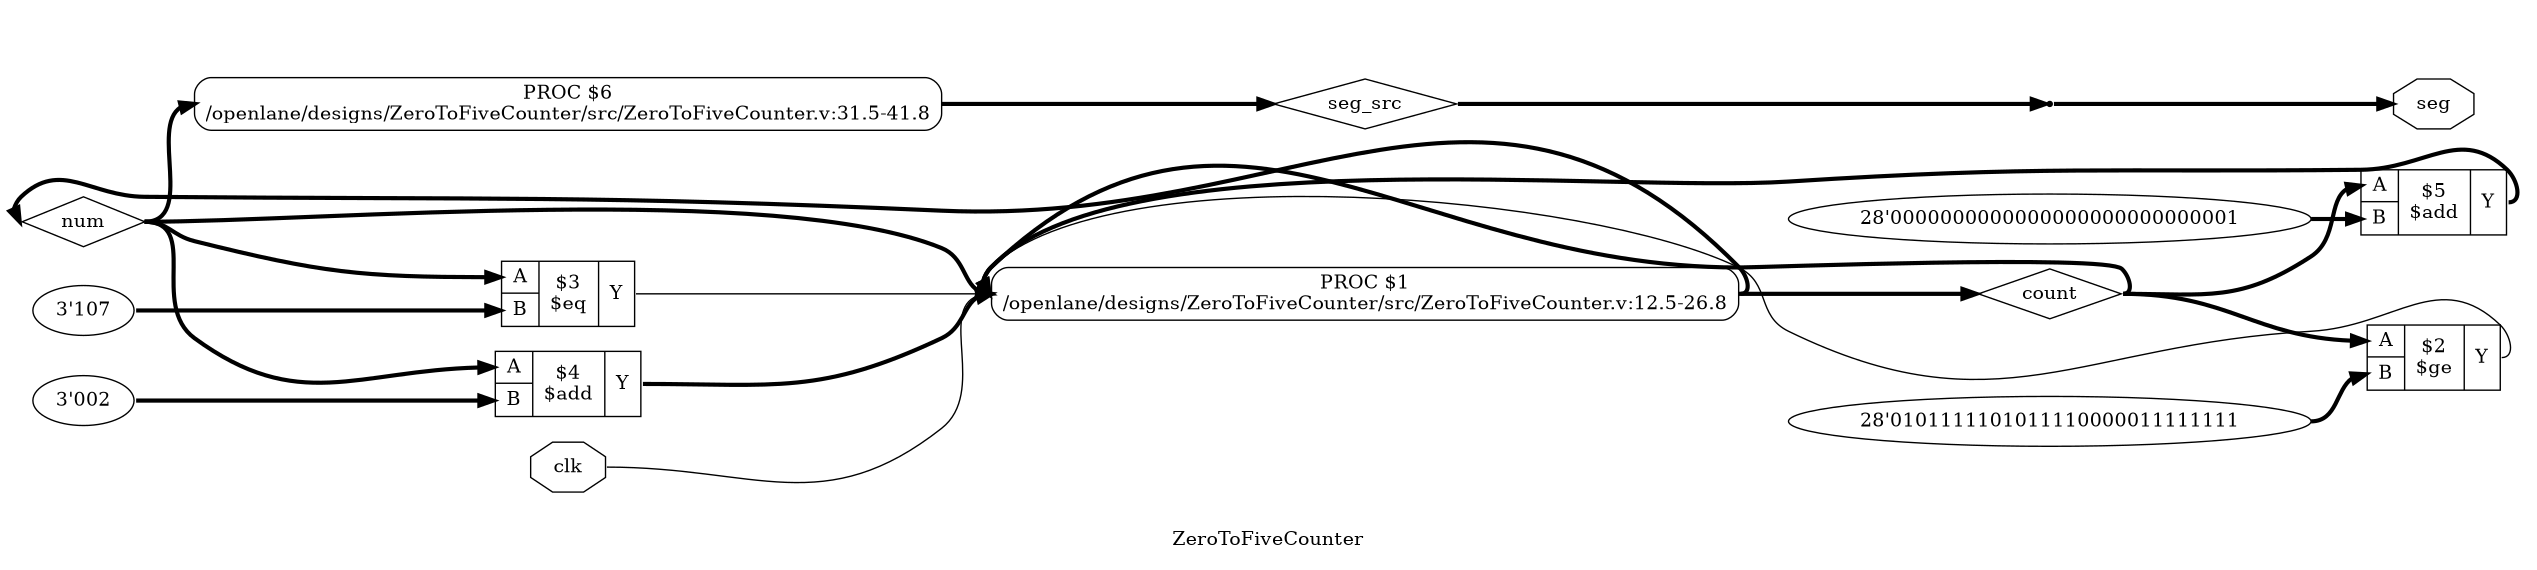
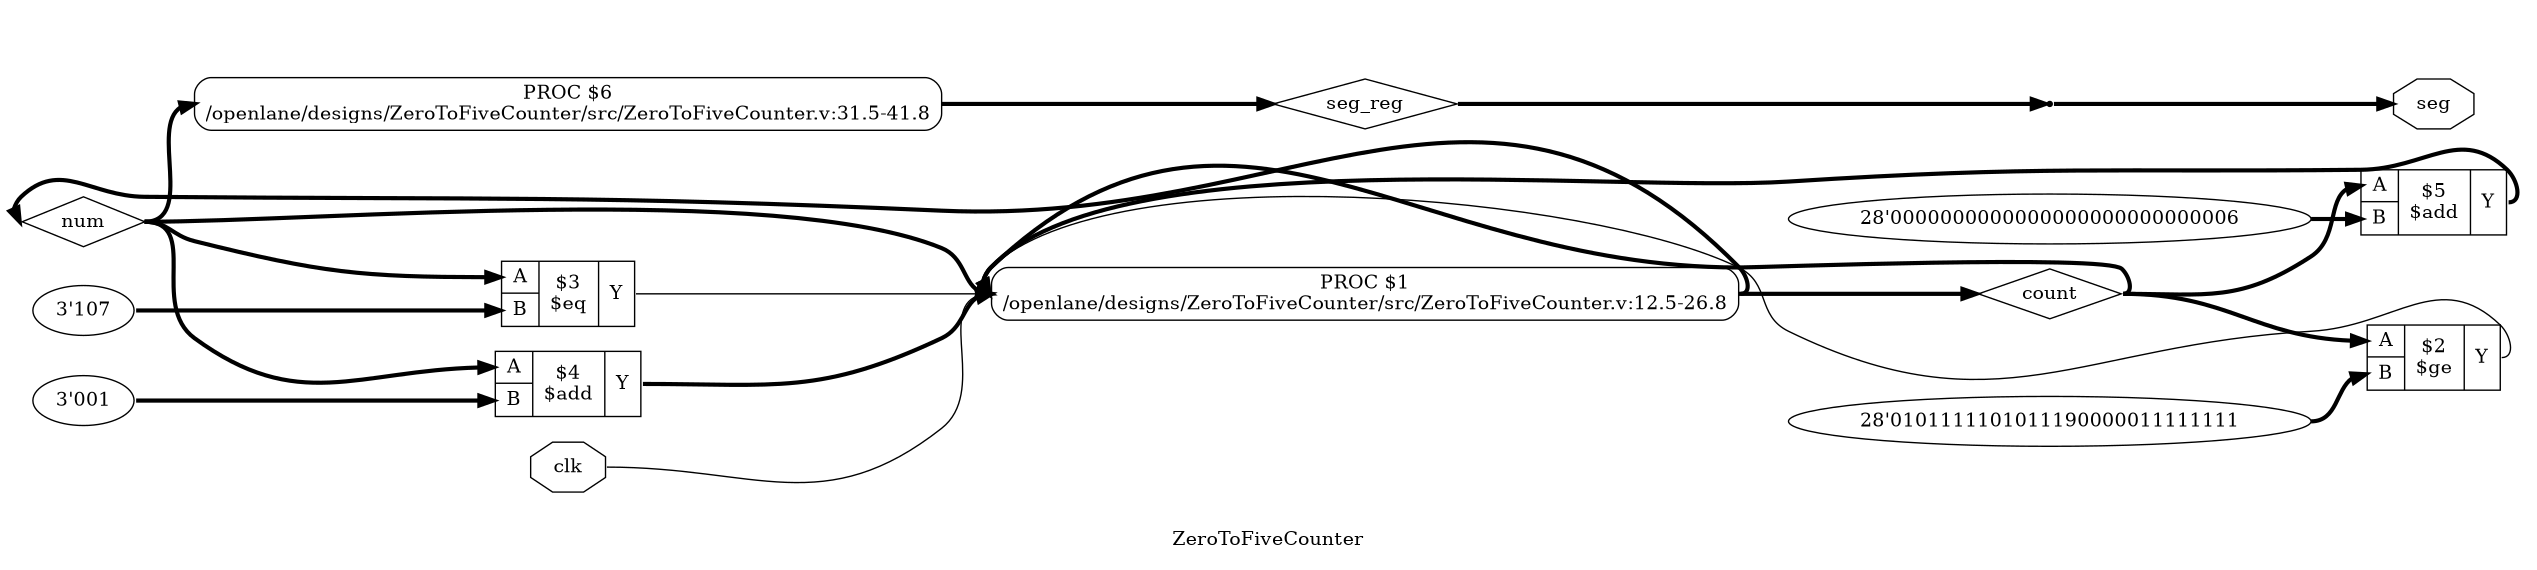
node "seg_src": label "seg_src" -> "seg_reg"
node "28'0000000000000000000000000001": label "28'0000000000000000000000000001" -> "28'0000000000000000000000000006"
node "3'002": label "3'002" -> "3'001"
node "28'0101111101011110000011111111": label "28'0101111101011110000011111111" -> "28'0101111101011190000011111111"
